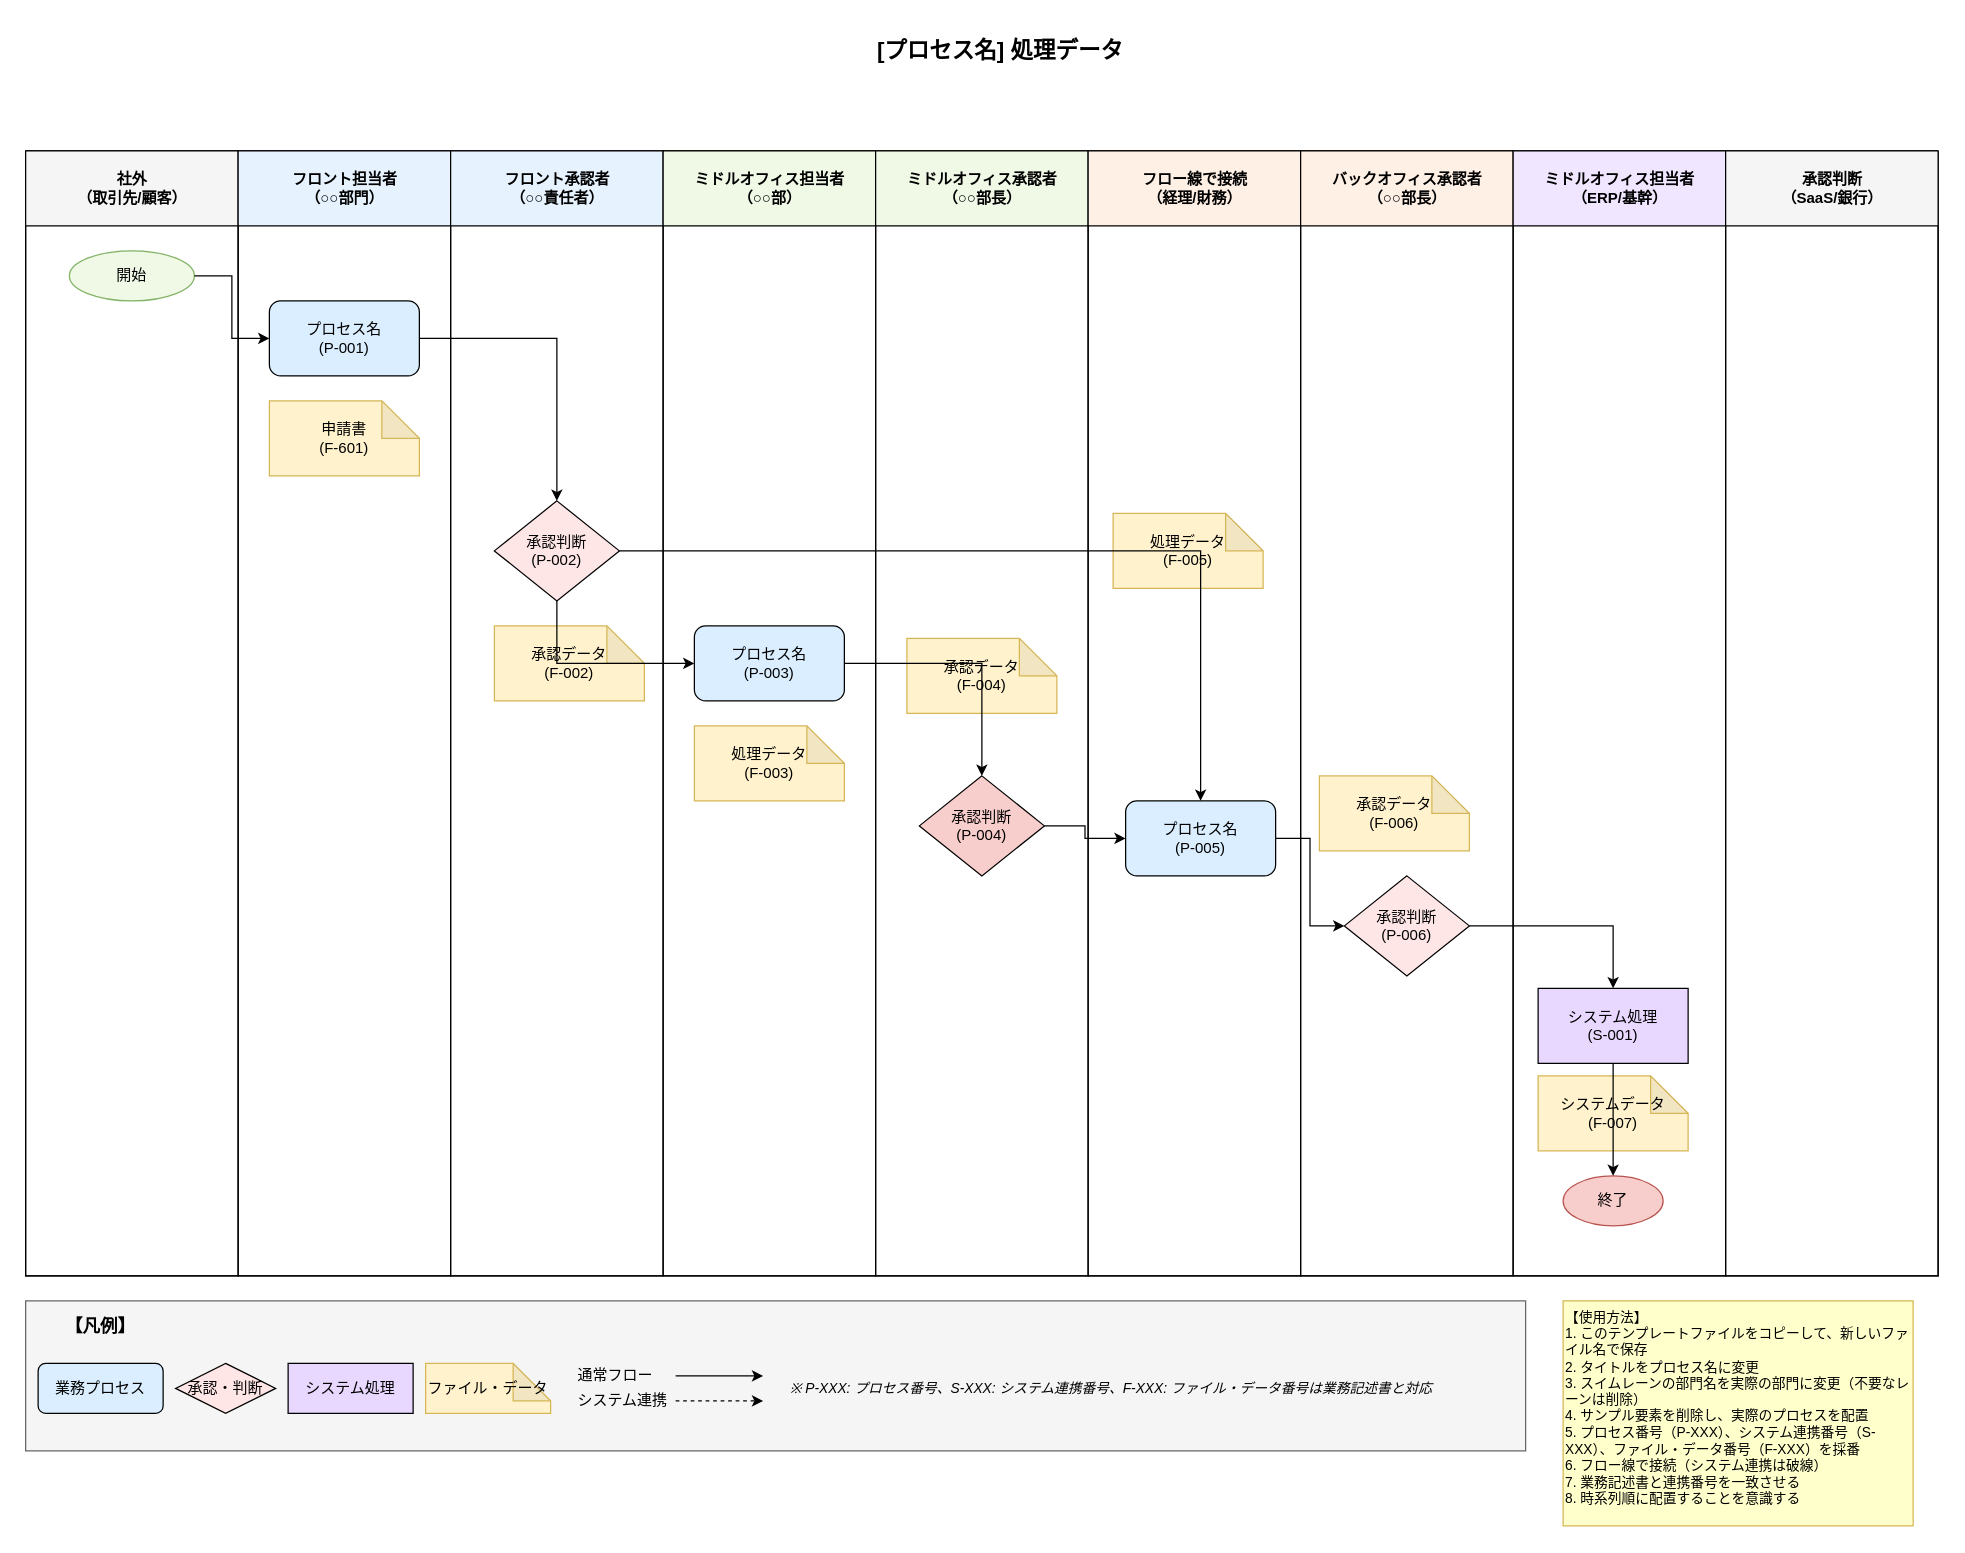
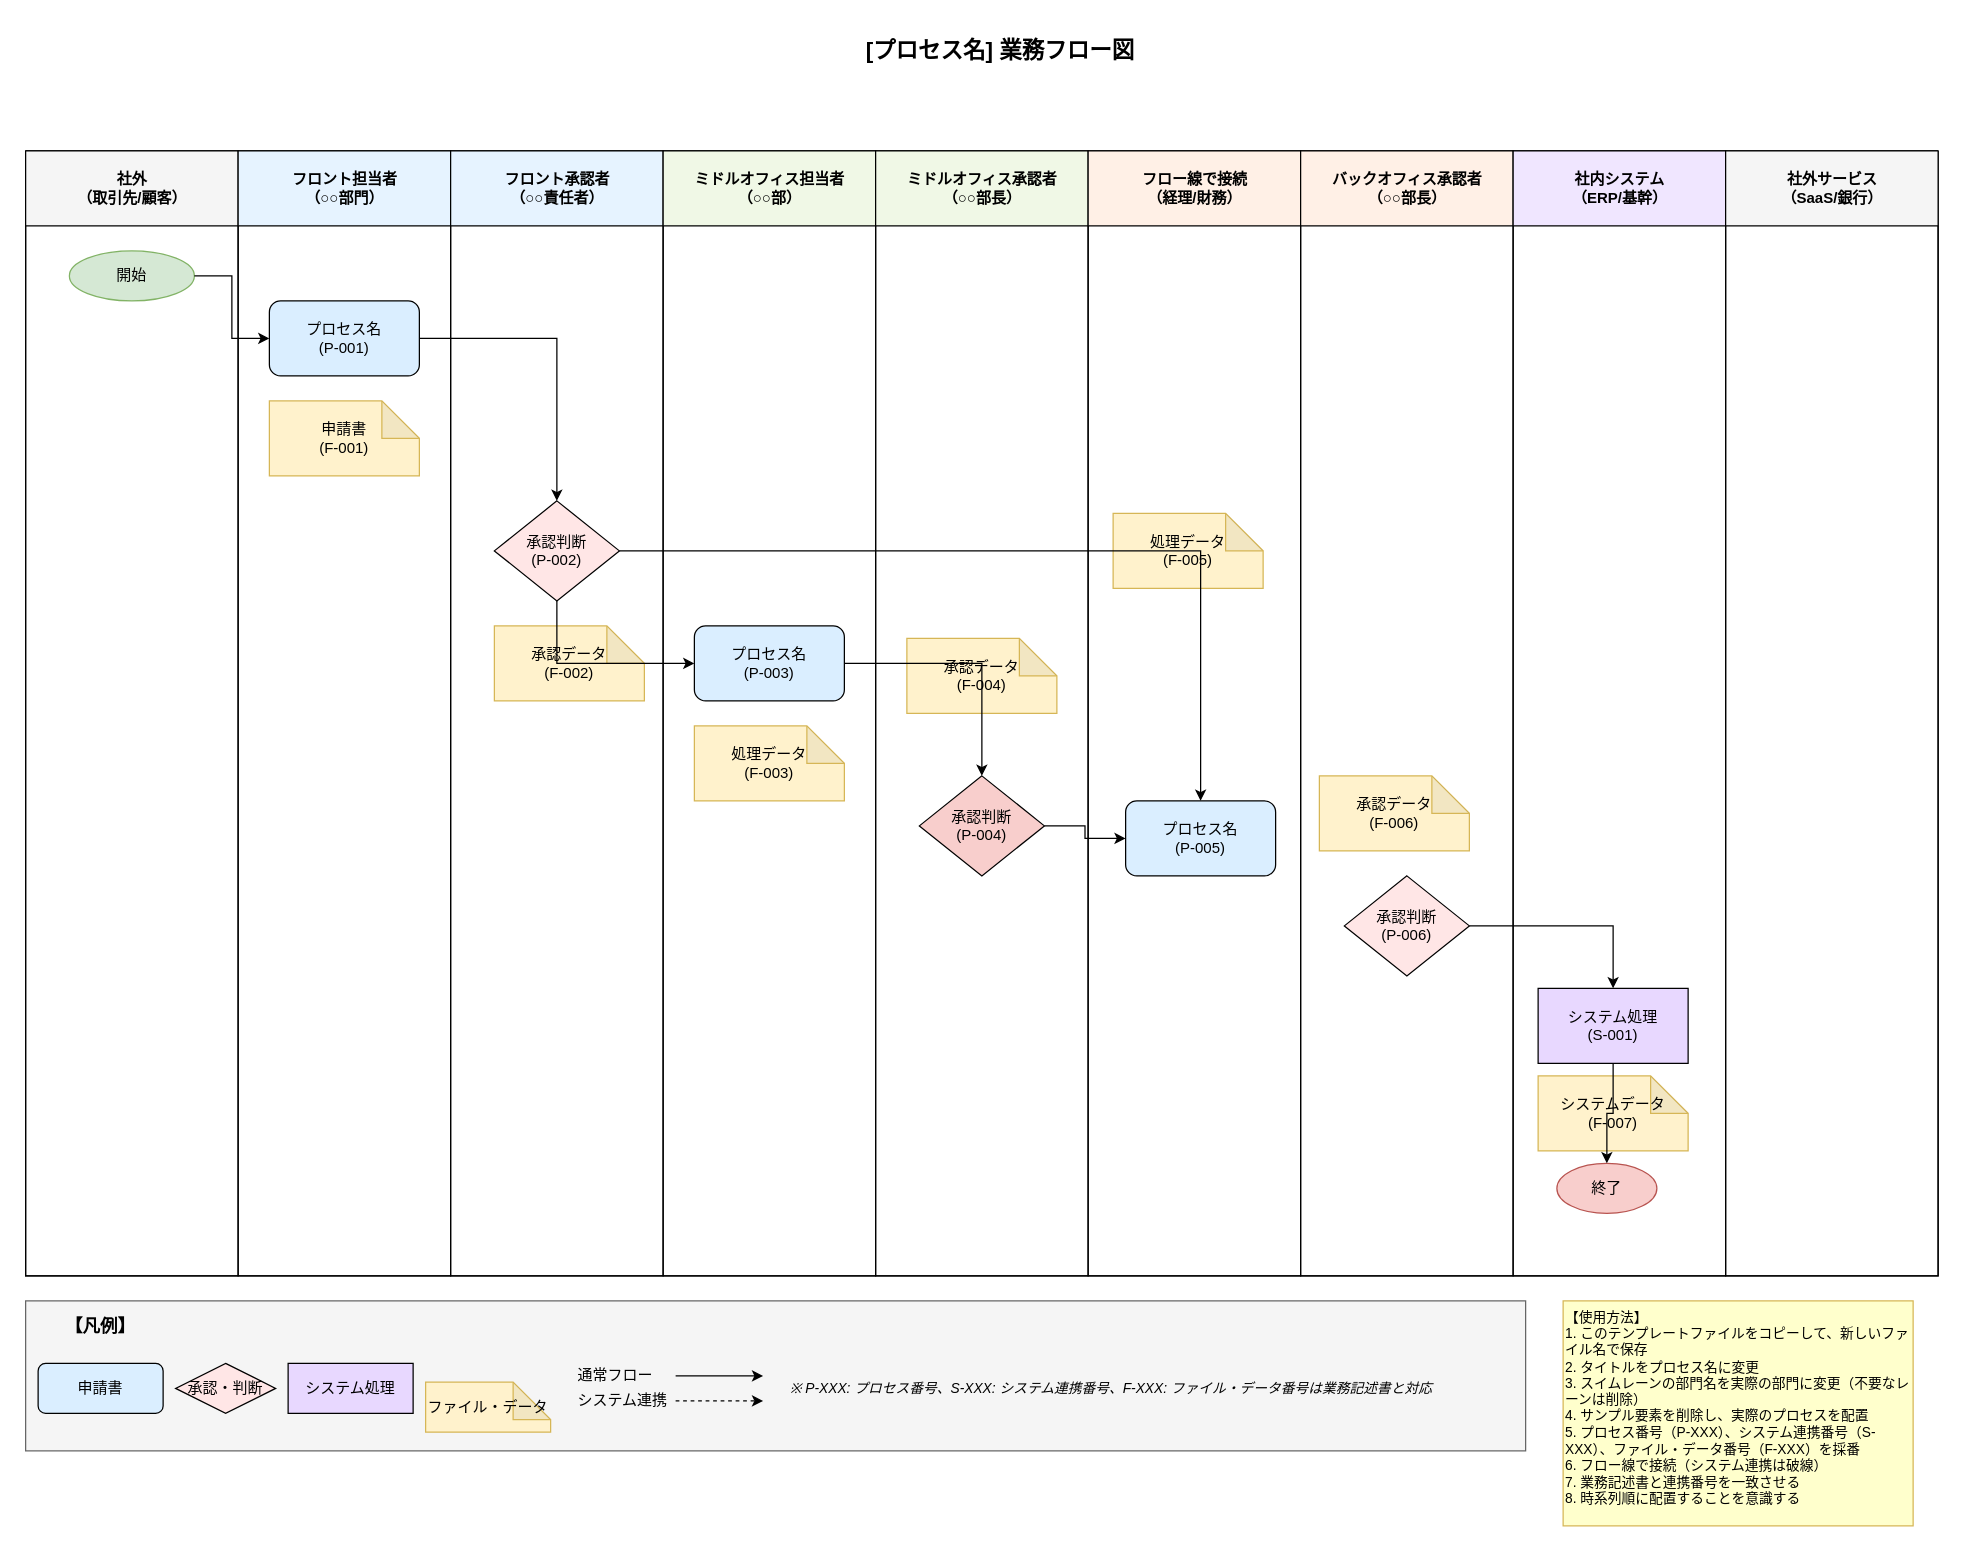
node "[プロセス名] 処理データ": label "[プロセス名] 処理データ" -> "[プロセス名] 業務フロー図"
node "ミドルオフィス担当者 （ERP/基幹）": label "ミドルオフィス担当者 （ERP/基幹）" -> "社内システム （ERP/基幹）"
node "承認判断 （SaaS/銀行）": label "承認判断 （SaaS/銀行）" -> "社外サービス （SaaS/銀行）"
node "開始": fillcolor #f0f8e6 -> #d5e8d4
node "申請書 (F-601)": label "申請書 (F-601)" -> "申請書 (F-001)"
edge "プロセス名 (P-005)" -> "承認判断 (P-006)": removed
node "終了": moved (1613, 1201) -> (1607, 1188)
node "業務プロセス": label "業務プロセス" -> "申請書"
node "ファイル・データ": moved (488, 1388) -> (488, 1407)
